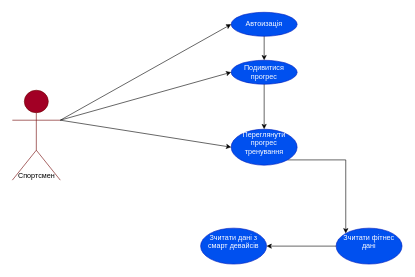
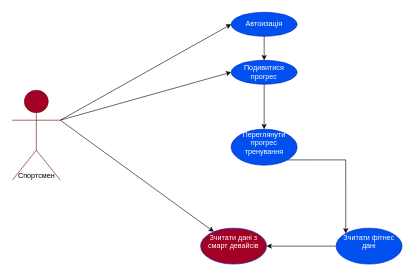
edge "Actor" -> "Переглянути прогрес тренування": now "Actor" -> "Зчитати дані з смарт девайсів"
node "Зчитати дані з смарт девайсів": fillcolor #0050ef -> #a20025
